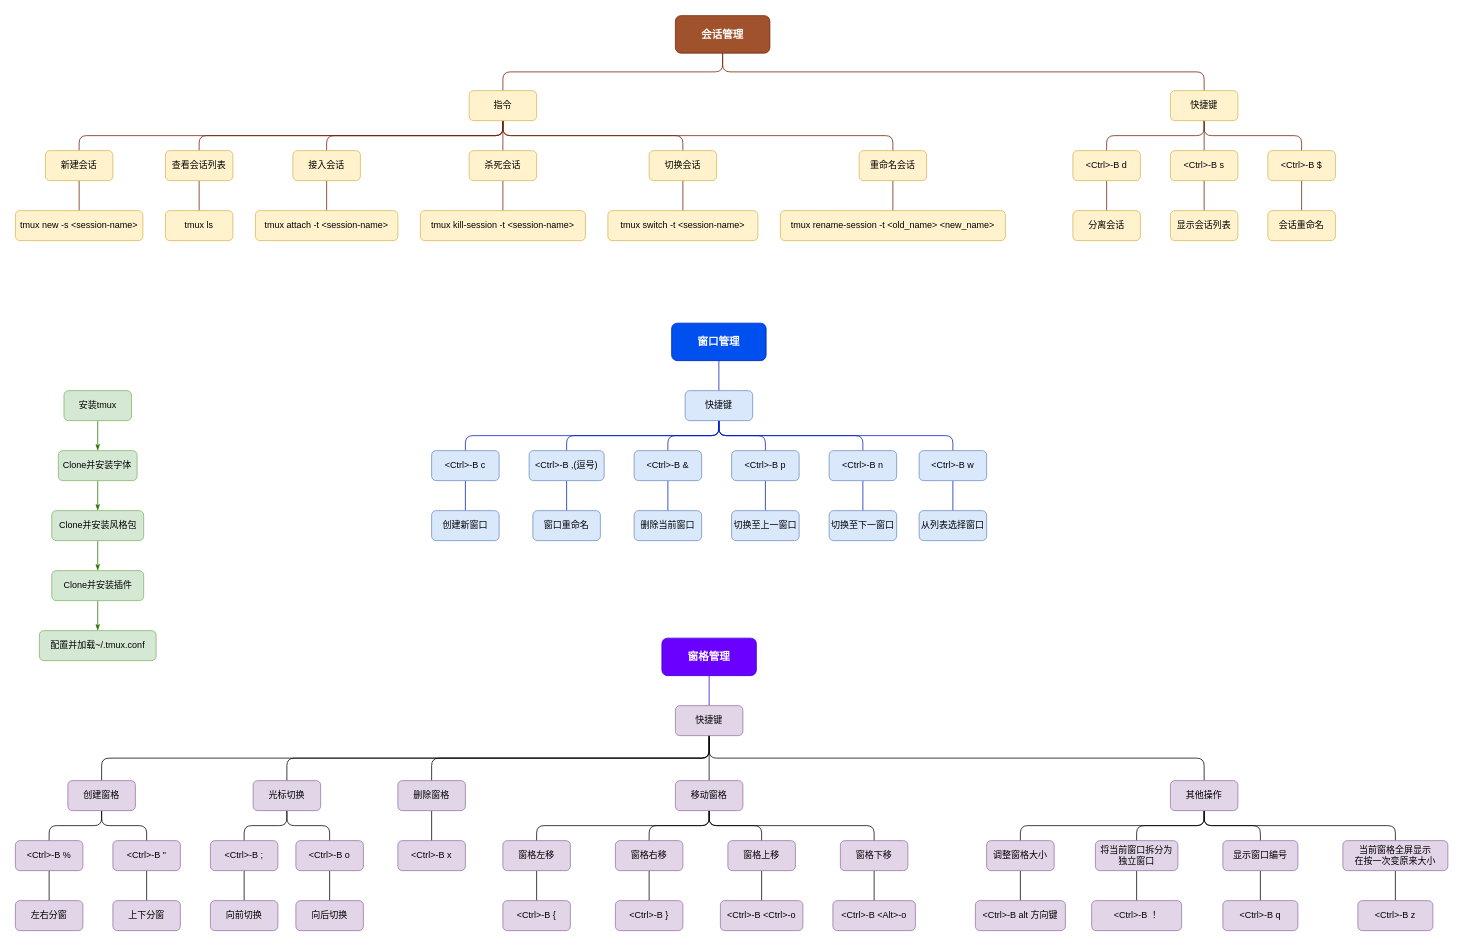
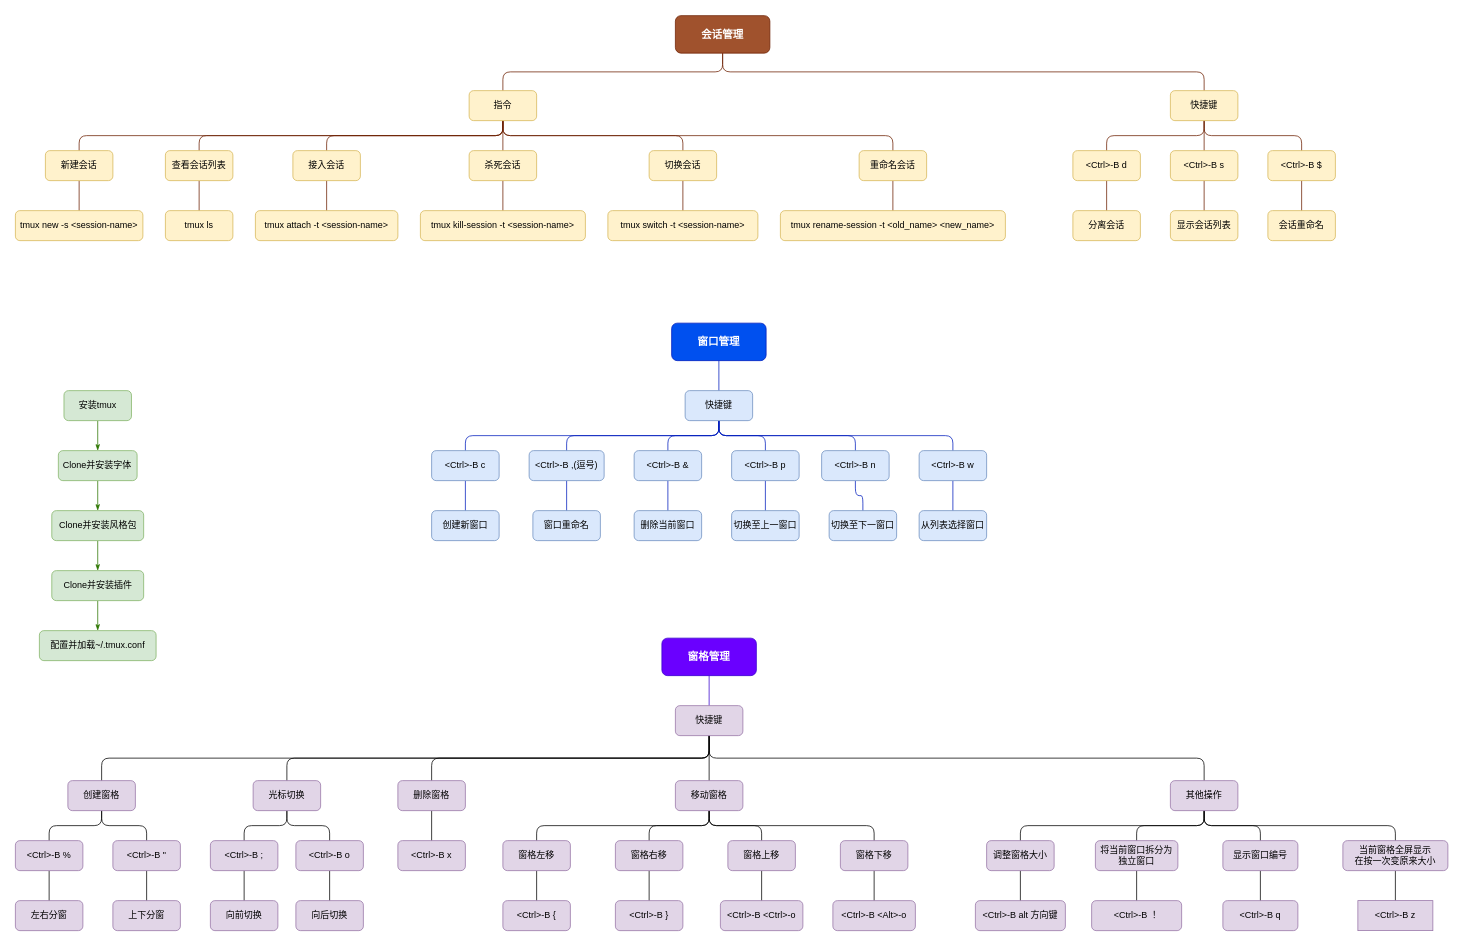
node "<Ctrl>-B n": moved (863, 465) -> (855, 465)
node "<Ctrl>-B z": shape rounded rectangle -> rectangle
